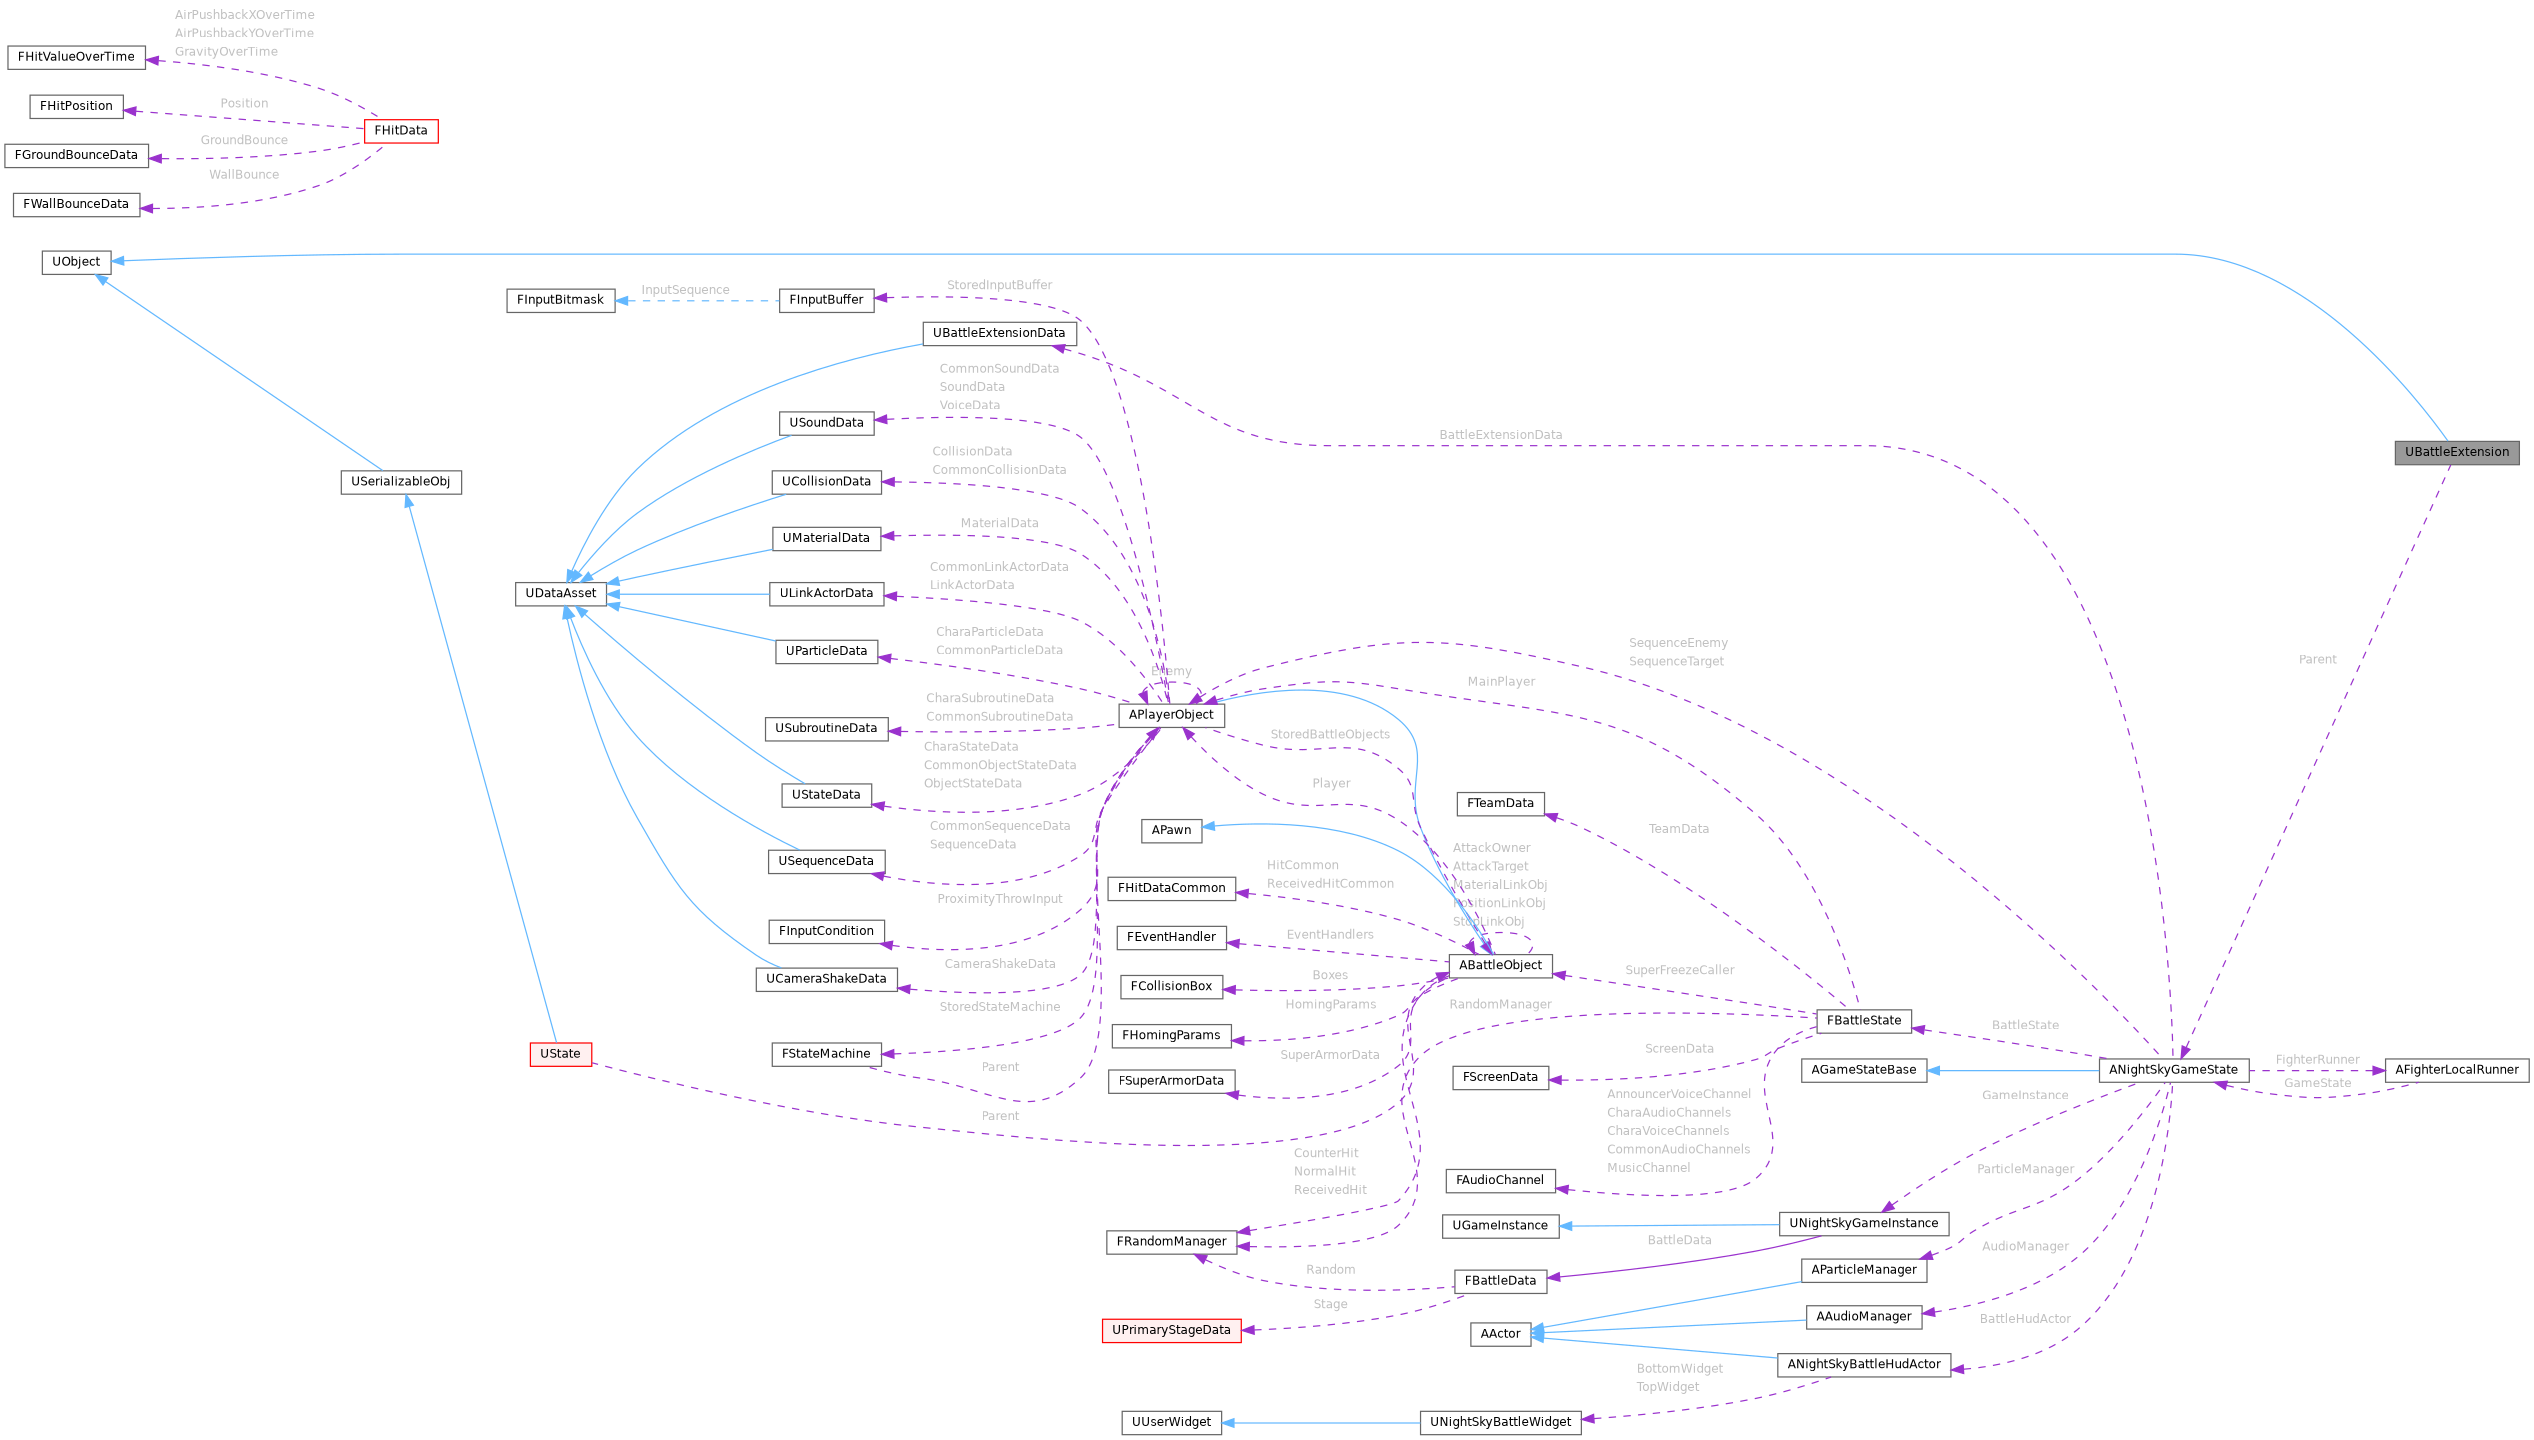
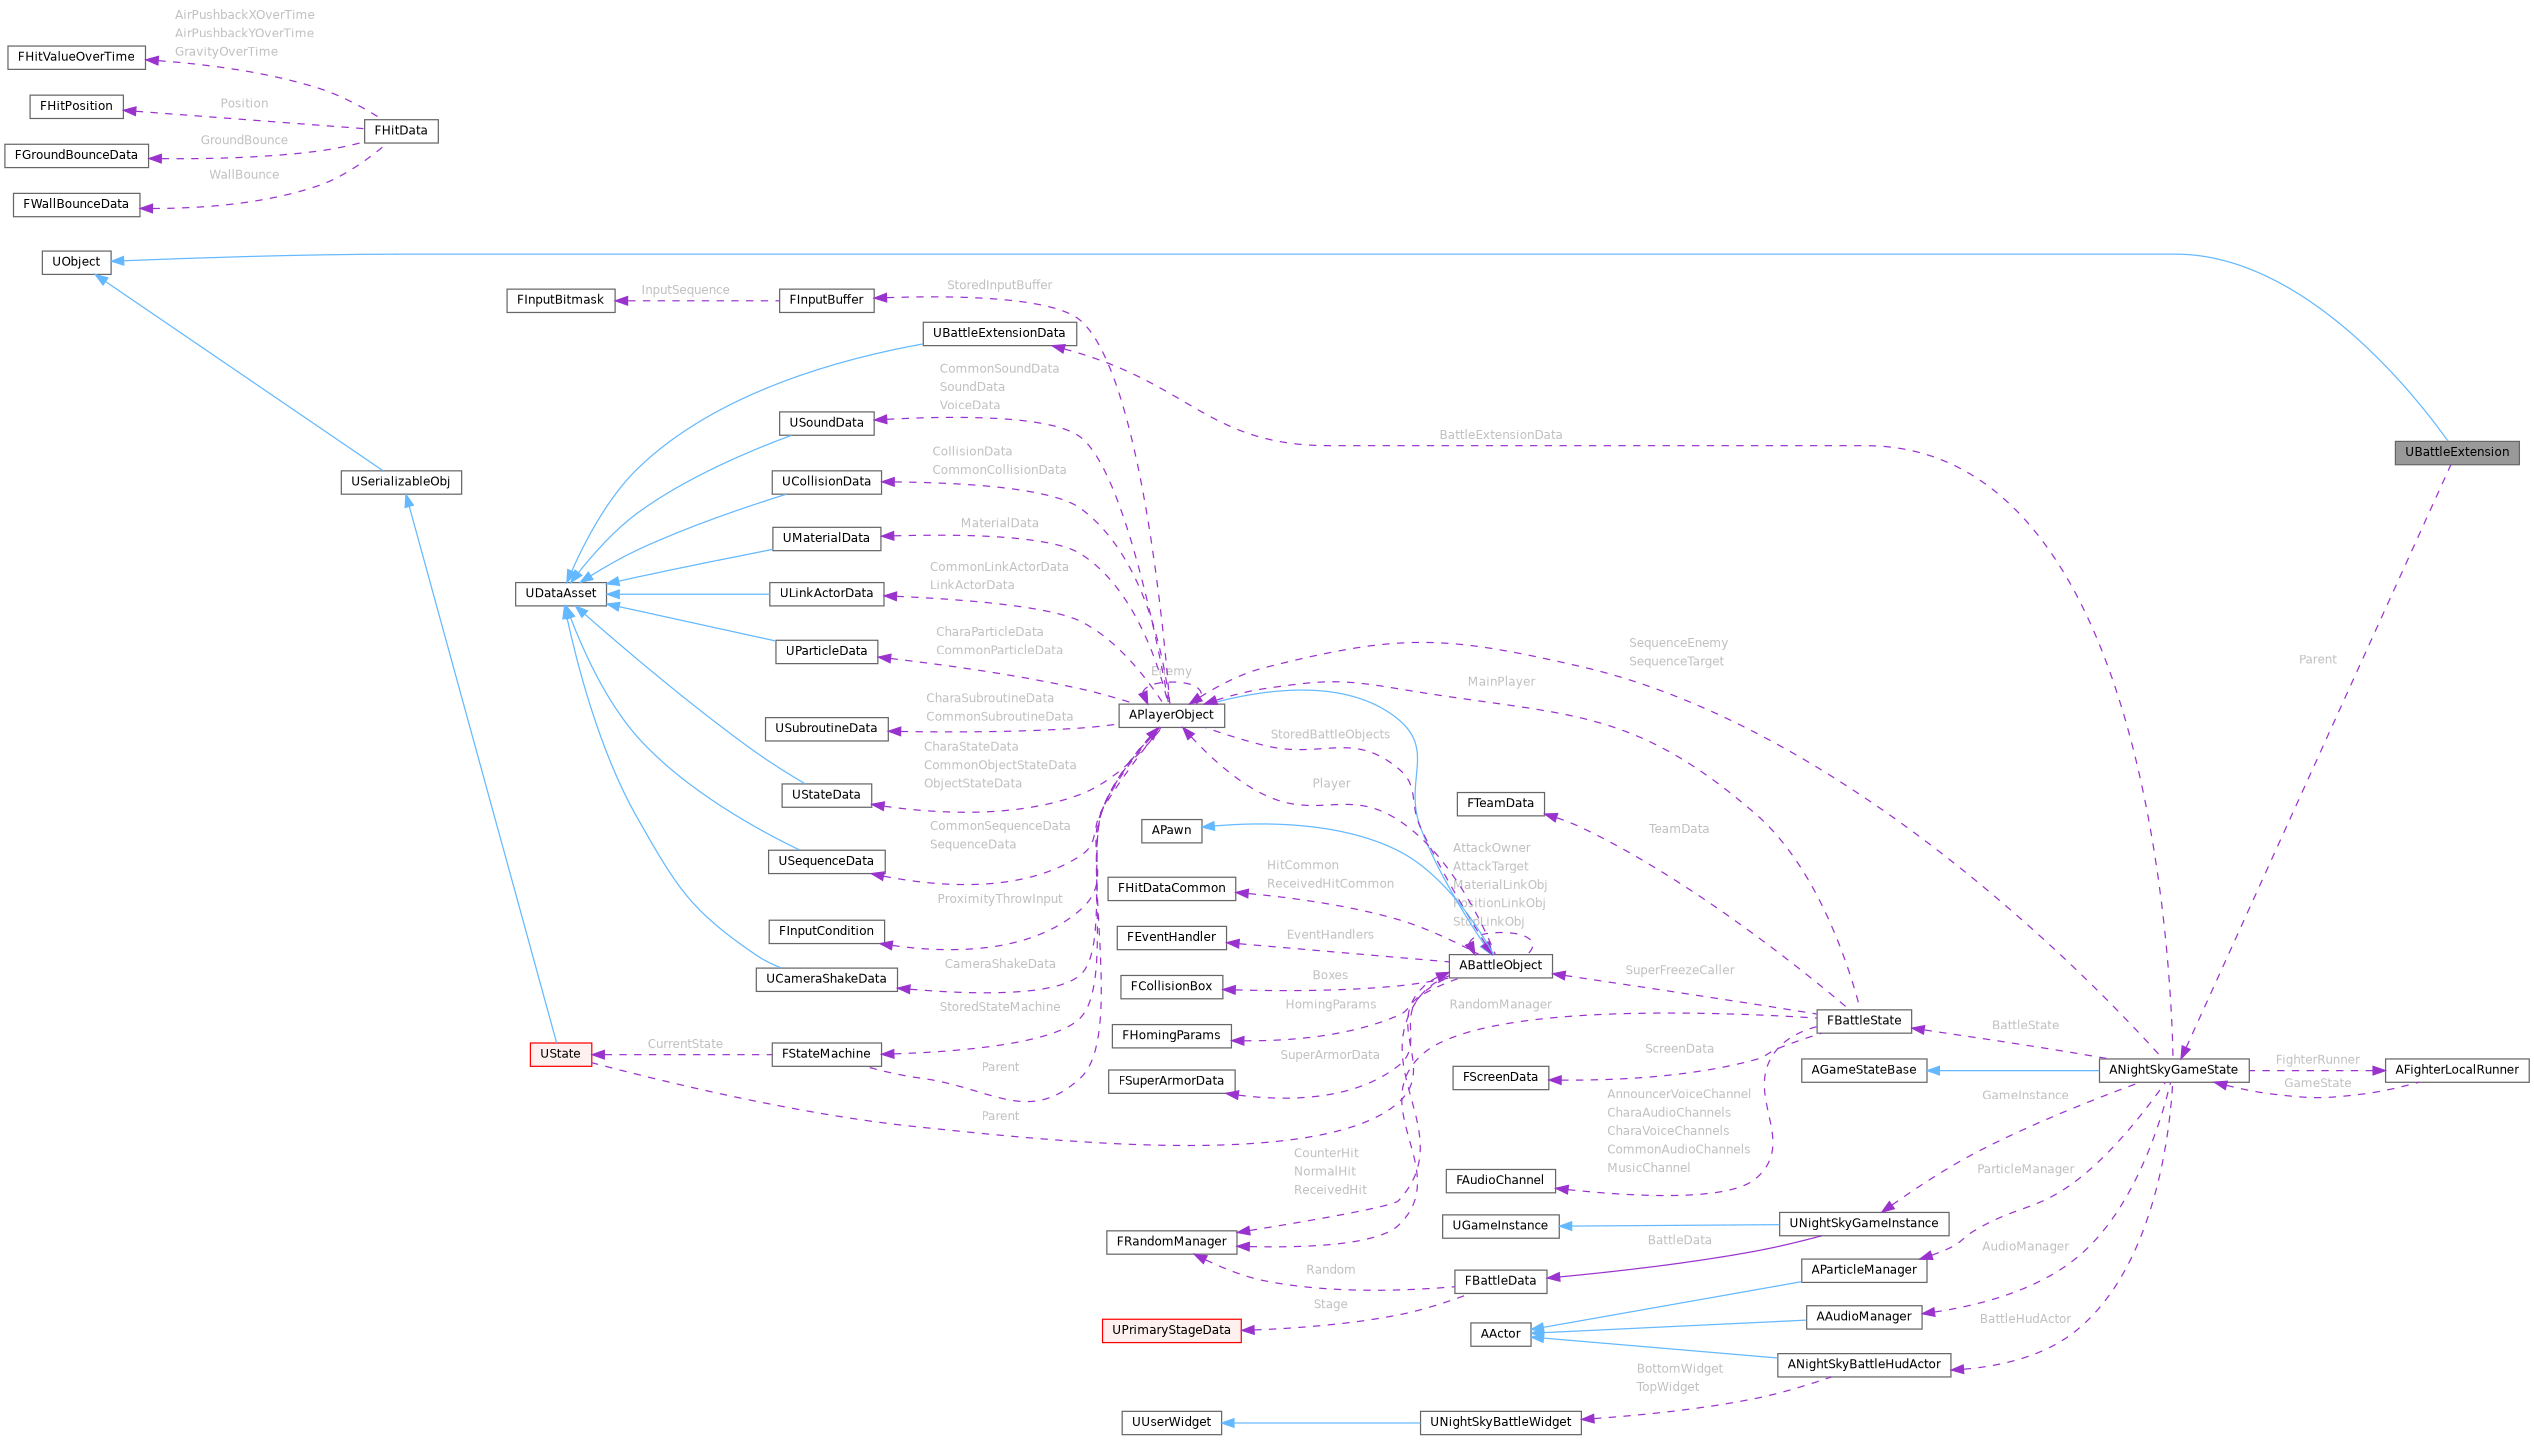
node "FHitData": color red -> gray40
edge "FInputBuffer" -> "FInputBitmask": color steelblue1 -> darkorchid3
edge "FStateMachine" -> "UState": added, label "CurrentState"
